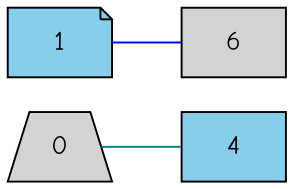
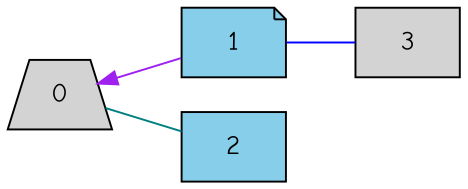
node "6": label "6" -> "3"
edge "1" -> "0": added
node "4": label "4" -> "2"
